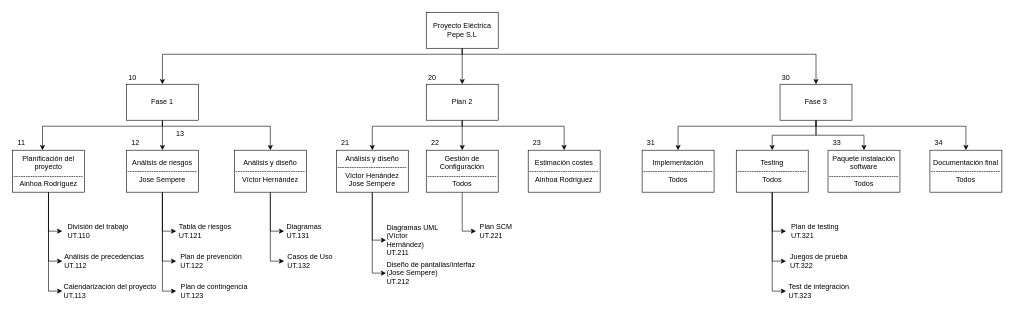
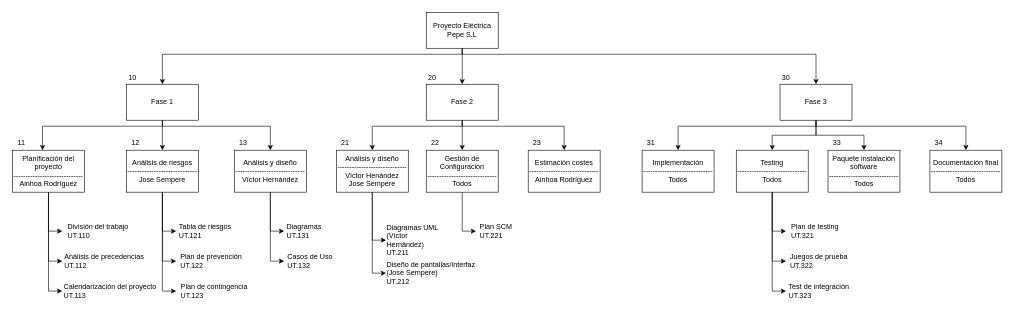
node "Plan 2": label "Plan 2" -> "Fase 2"
node "13": moved (180, 134) -> (243, 143)
